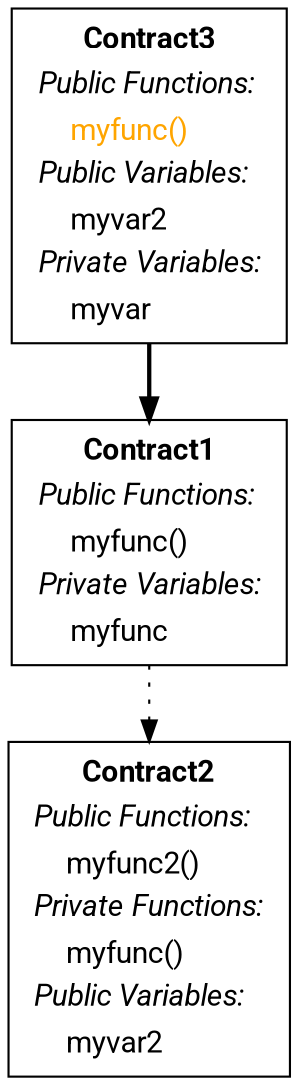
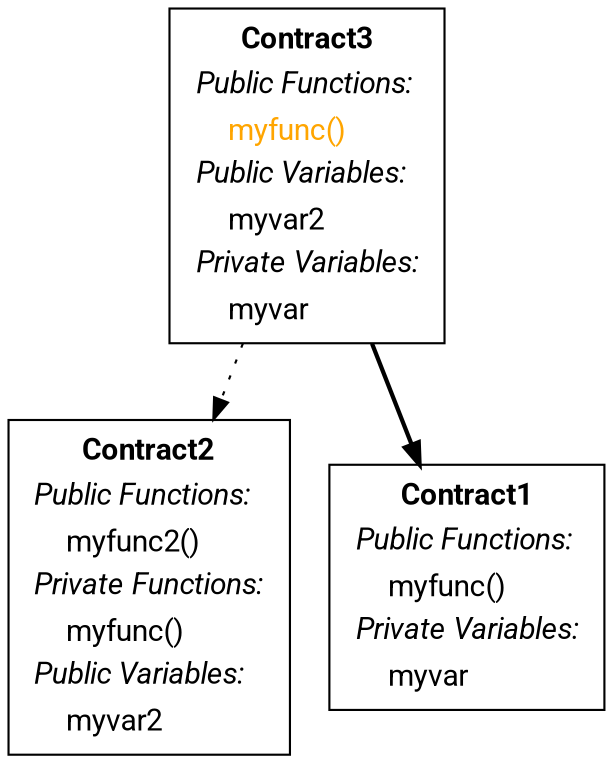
node "Contract1": text "myfunc" -> "myvar"
edge "Contract1" -> "Contract2": now "Contract3" -> "Contract2"
